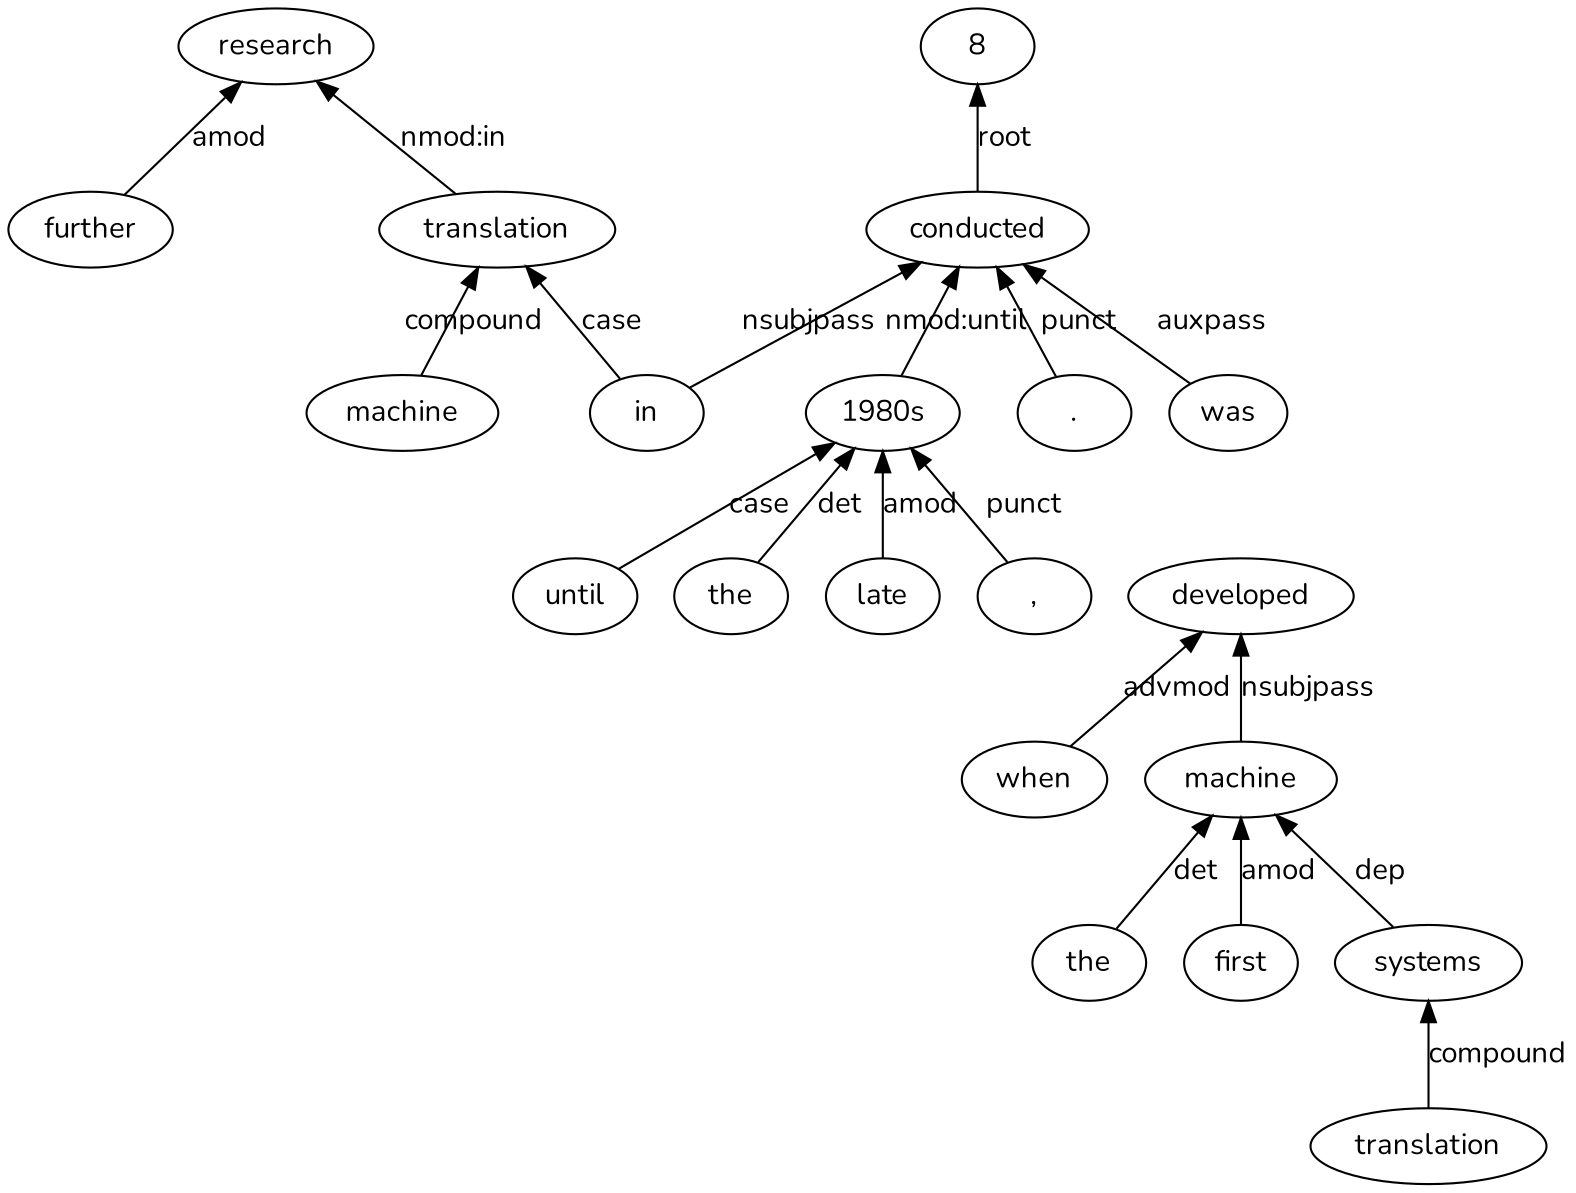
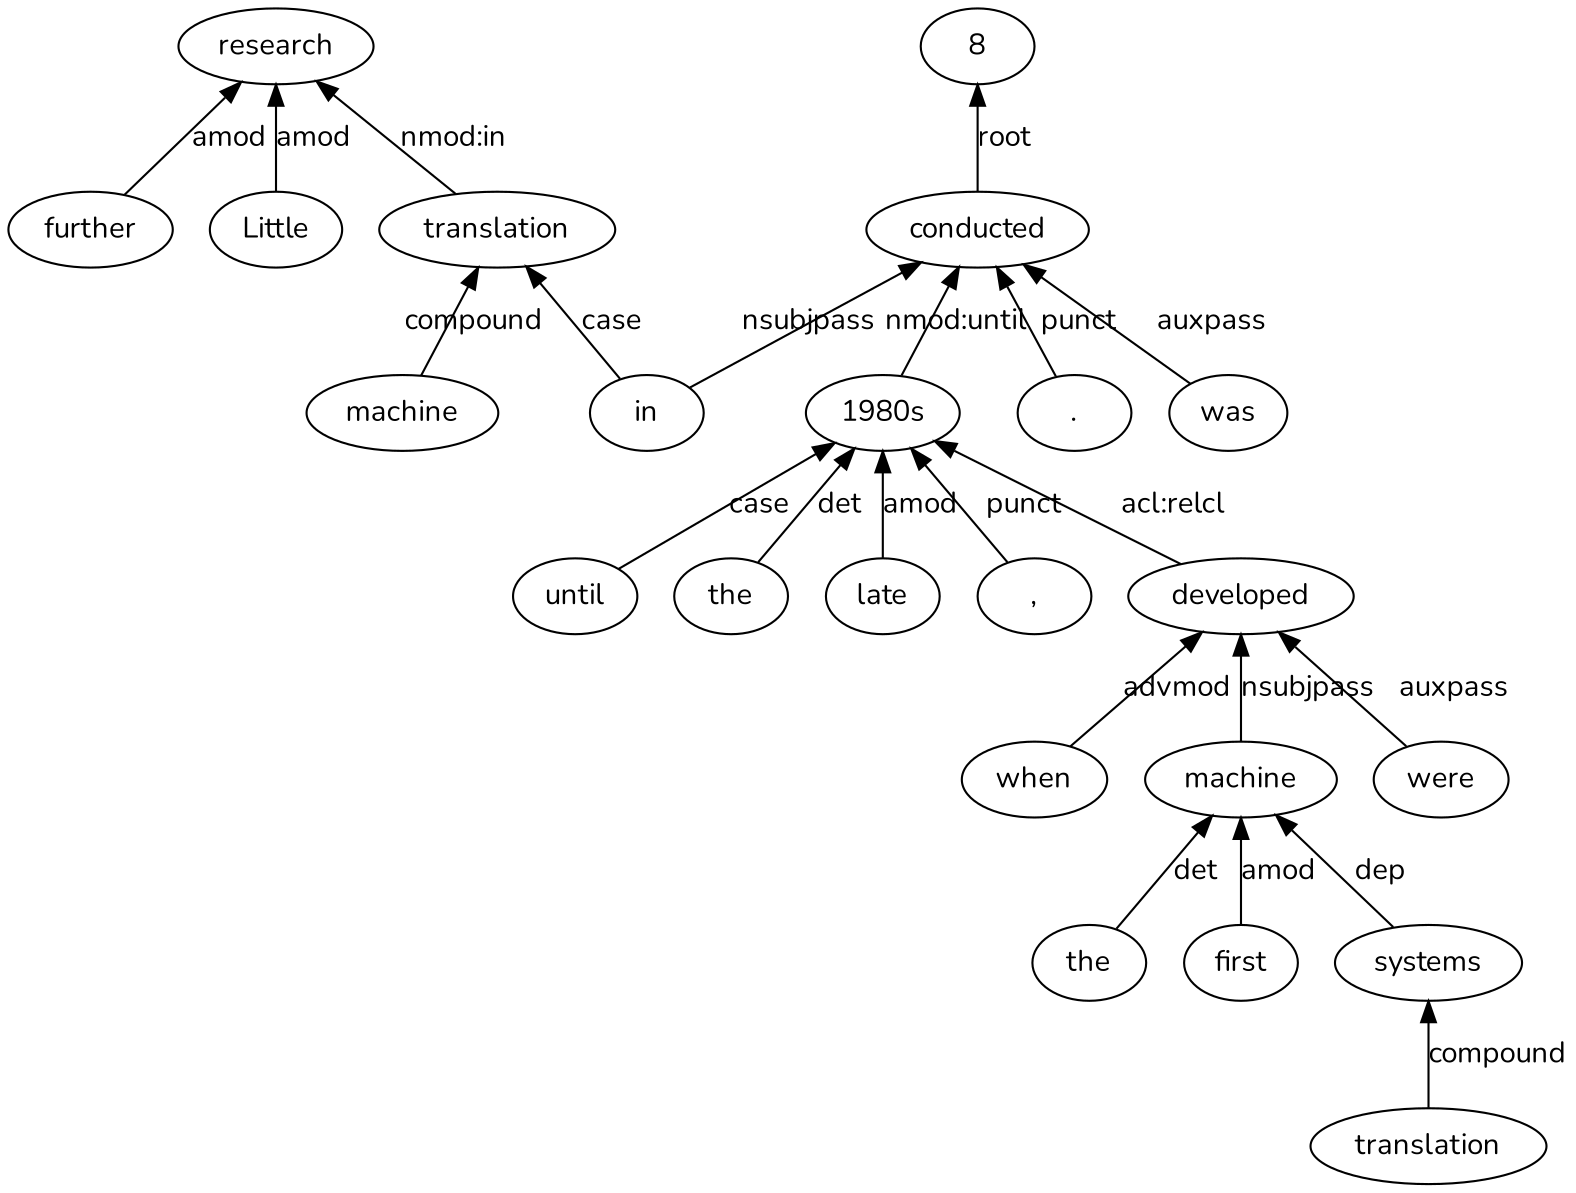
node "Little": added
edge "developed" -> "1980s": added, label "acl:relcl"
node "were": added
